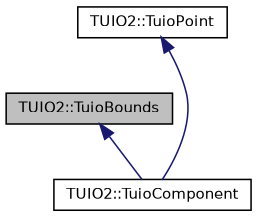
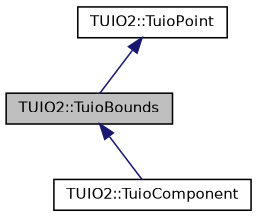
edge "TUIO2::TuioComponent" -> "TUIO2::TuioPoint": now "TUIO2::TuioBounds" -> "TUIO2::TuioPoint"
